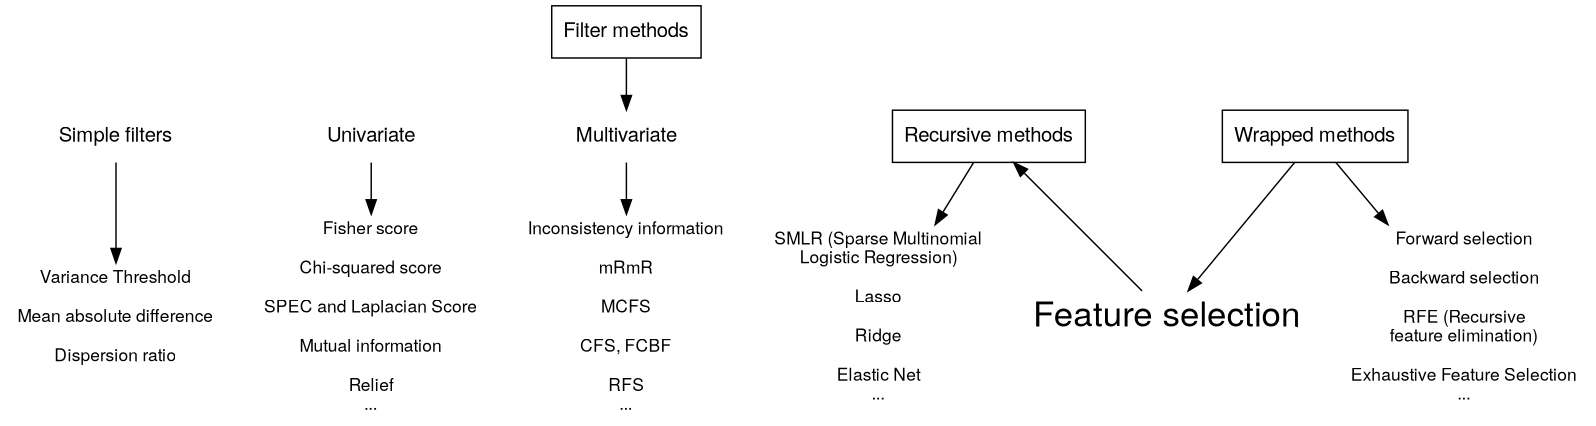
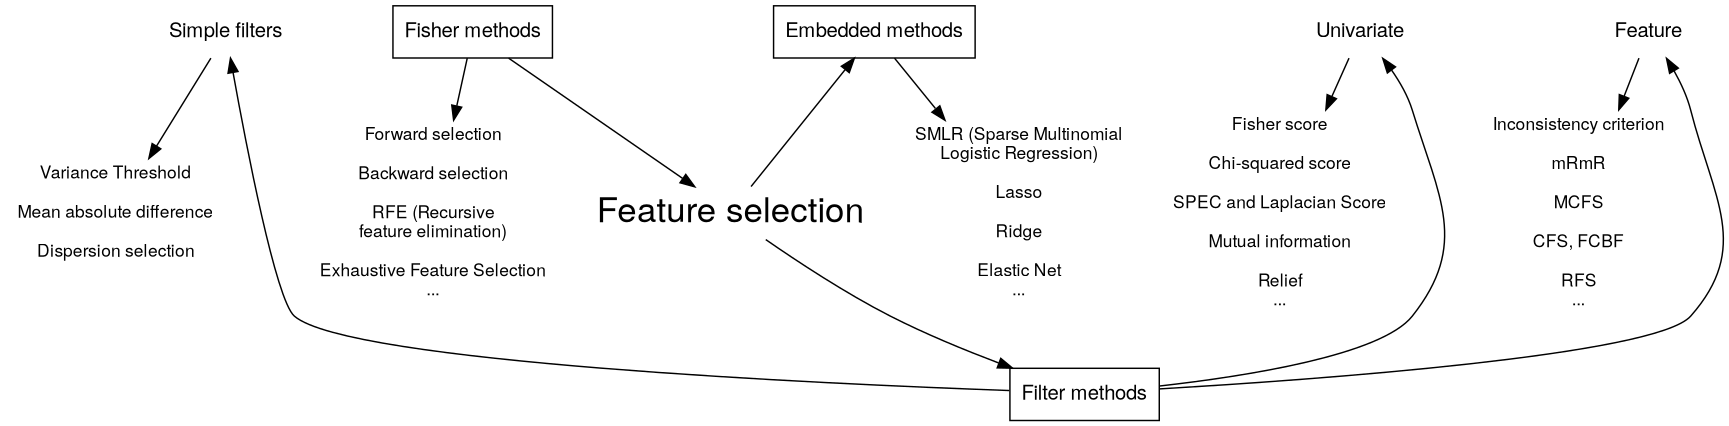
node "Multivariate": label "Multivariate" -> "Feature"
node "Recursive methods": label "Recursive methods" -> "Embedded methods"
node "Wrapped methods": label "Wrapped methods" -> "Fisher methods"
edge "Feature selection" -> "Filter methods": added
edge "Filter methods" -> "Univariate": added
node "Variance Threshold Mean absolute difference Dispersion ratio": label "Variance Threshold Mean absolute difference Dispersion ratio" -> "Variance Threshold Mean absolute difference Dispersion selection"
node "Inconsistency information mRmR MCFS CFS, FCBF RFS ...": label "Inconsistency information mRmR MCFS CFS, FCBF RFS ..." -> "Inconsistency criterion mRmR MCFS CFS, FCBF RFS ..."
edge "Filter methods" -> "Simple filters": added
